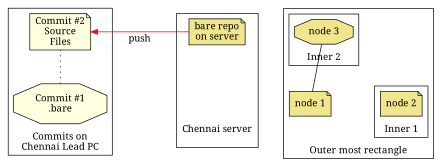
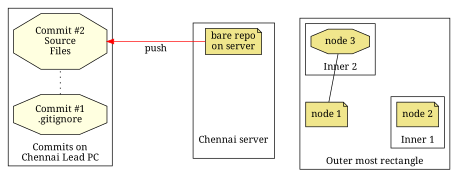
node "Commit #2 Source Files": shape note -> octagon
node "Commit #1 .bare": label "Commit #1 .bare" -> "Commit #1 .gitignore"
